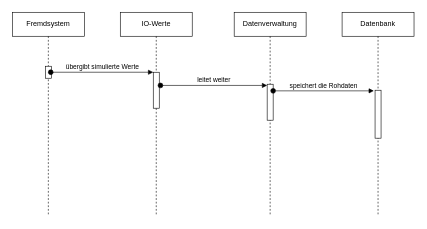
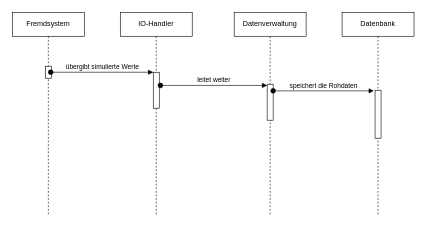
node "IO-Werte": label "IO-Werte" -> "IO-Handler"
